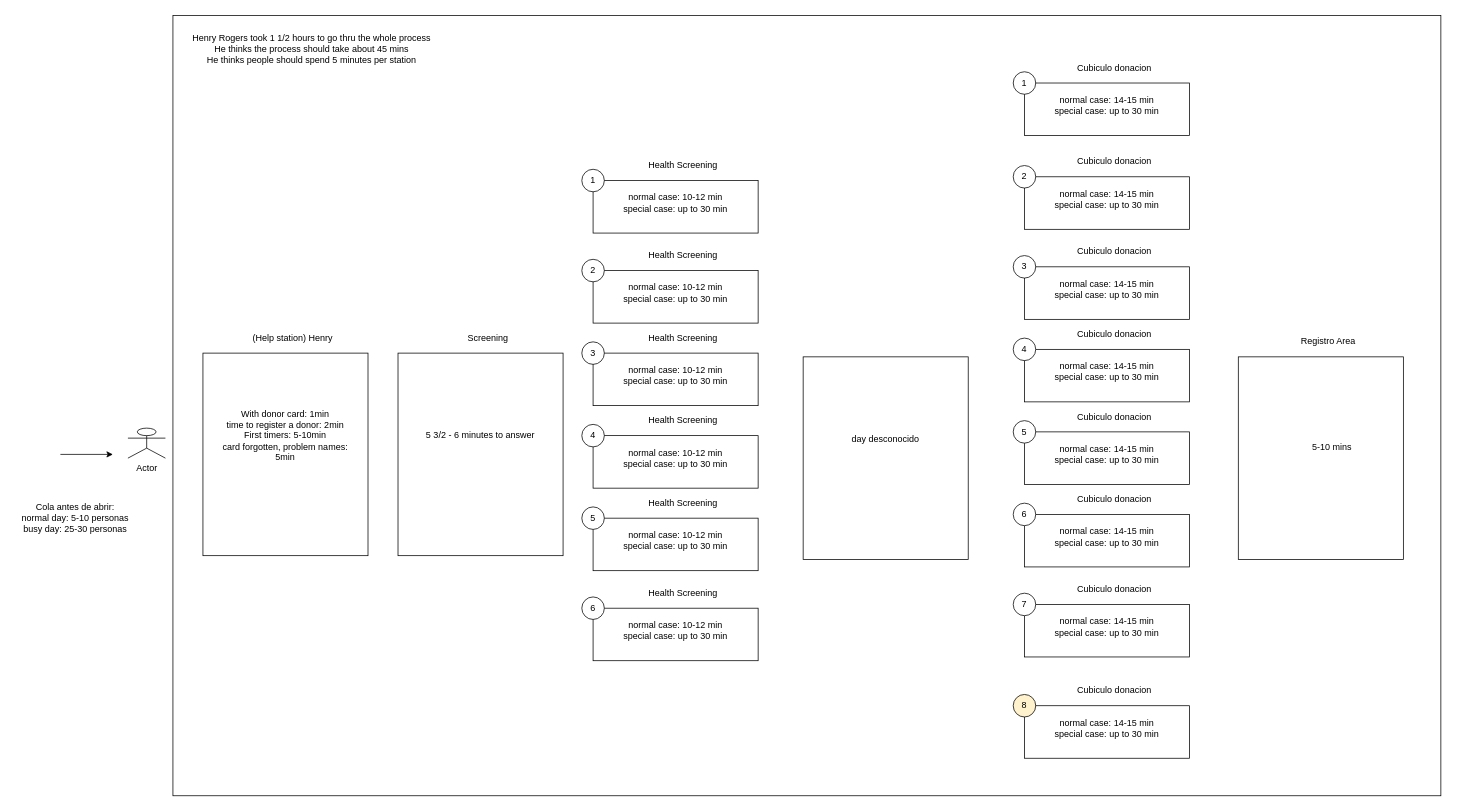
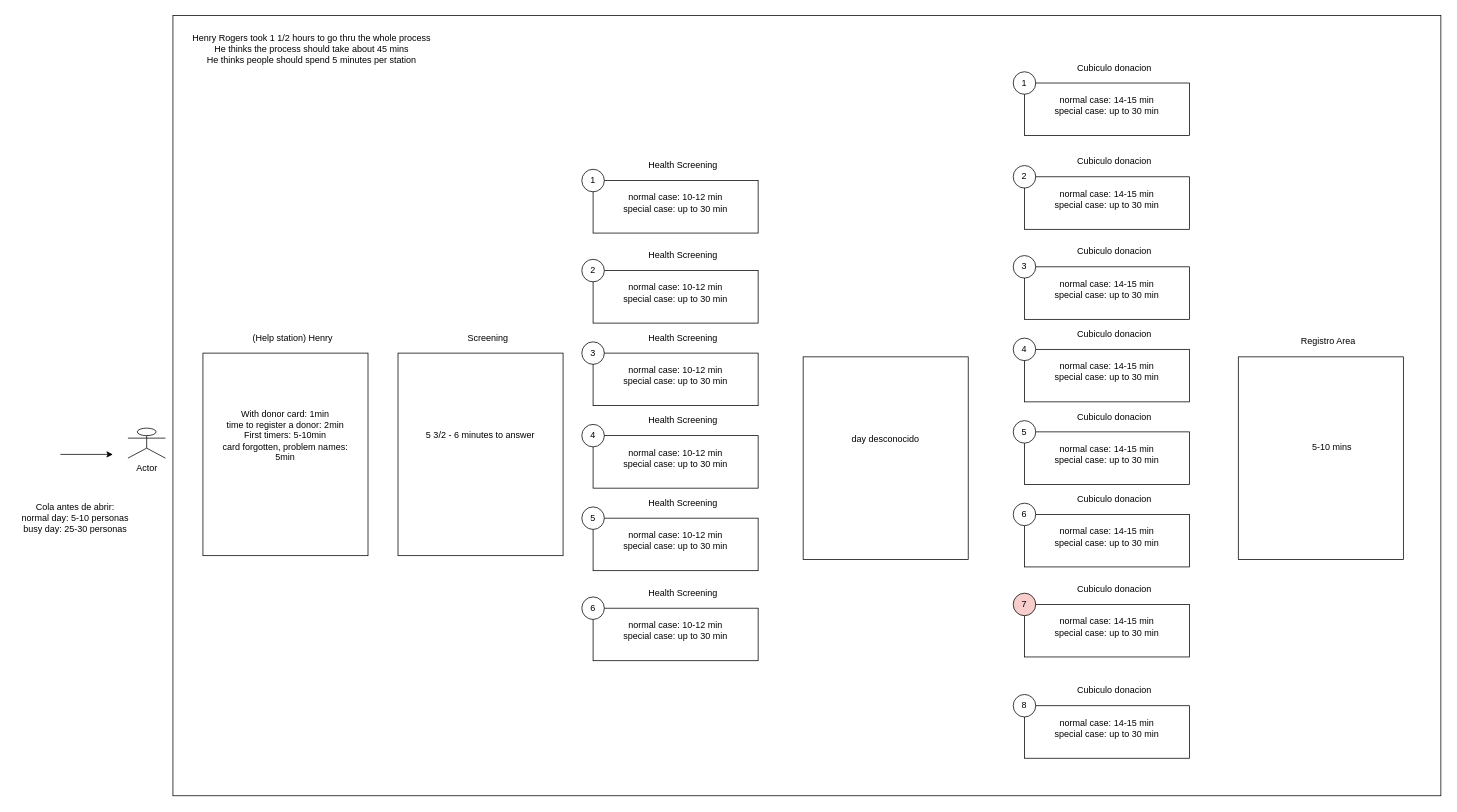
node "7": fillcolor #ffffff -> #f8cecc
node "8": fillcolor #fff2cc -> #ffffff
